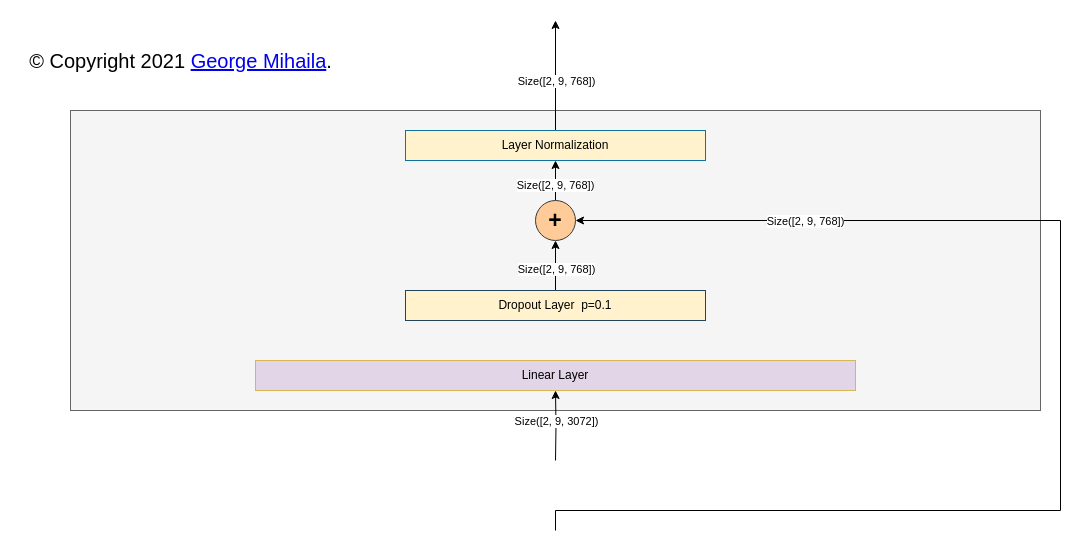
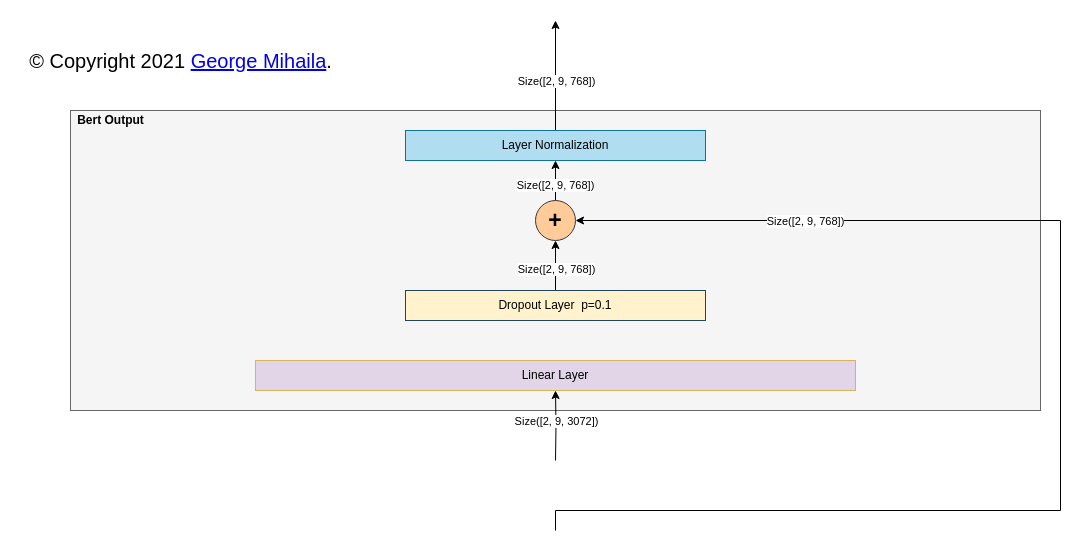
node "Bert Output": added
node "Layer Normalization": fillcolor #fff2cc -> #b1ddf0
